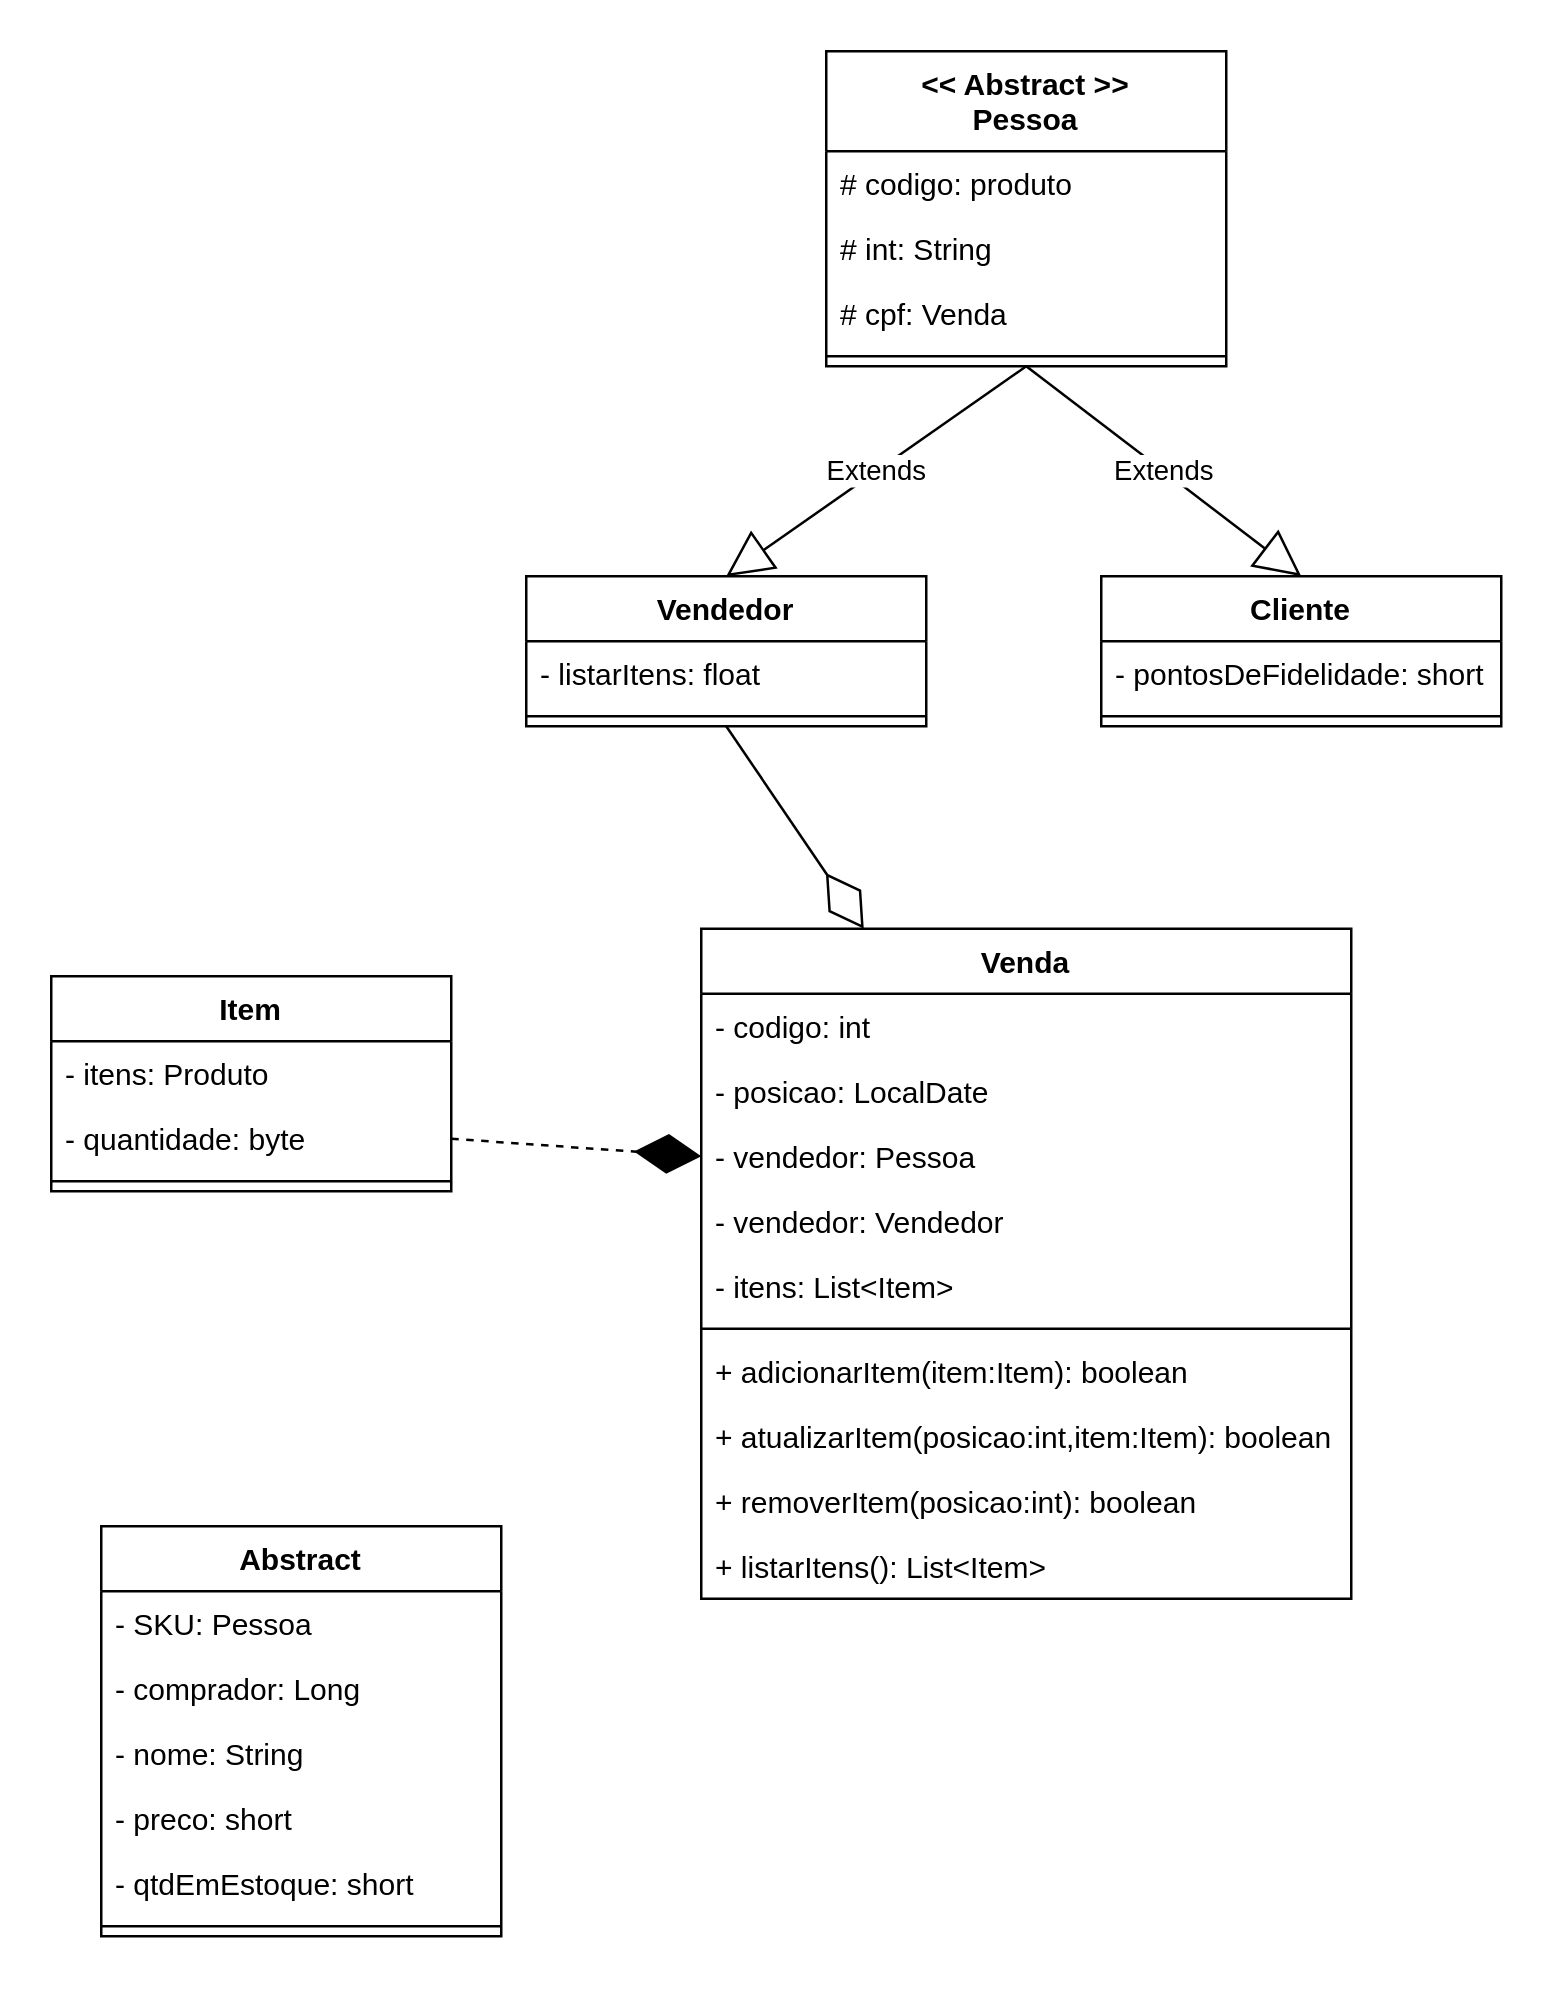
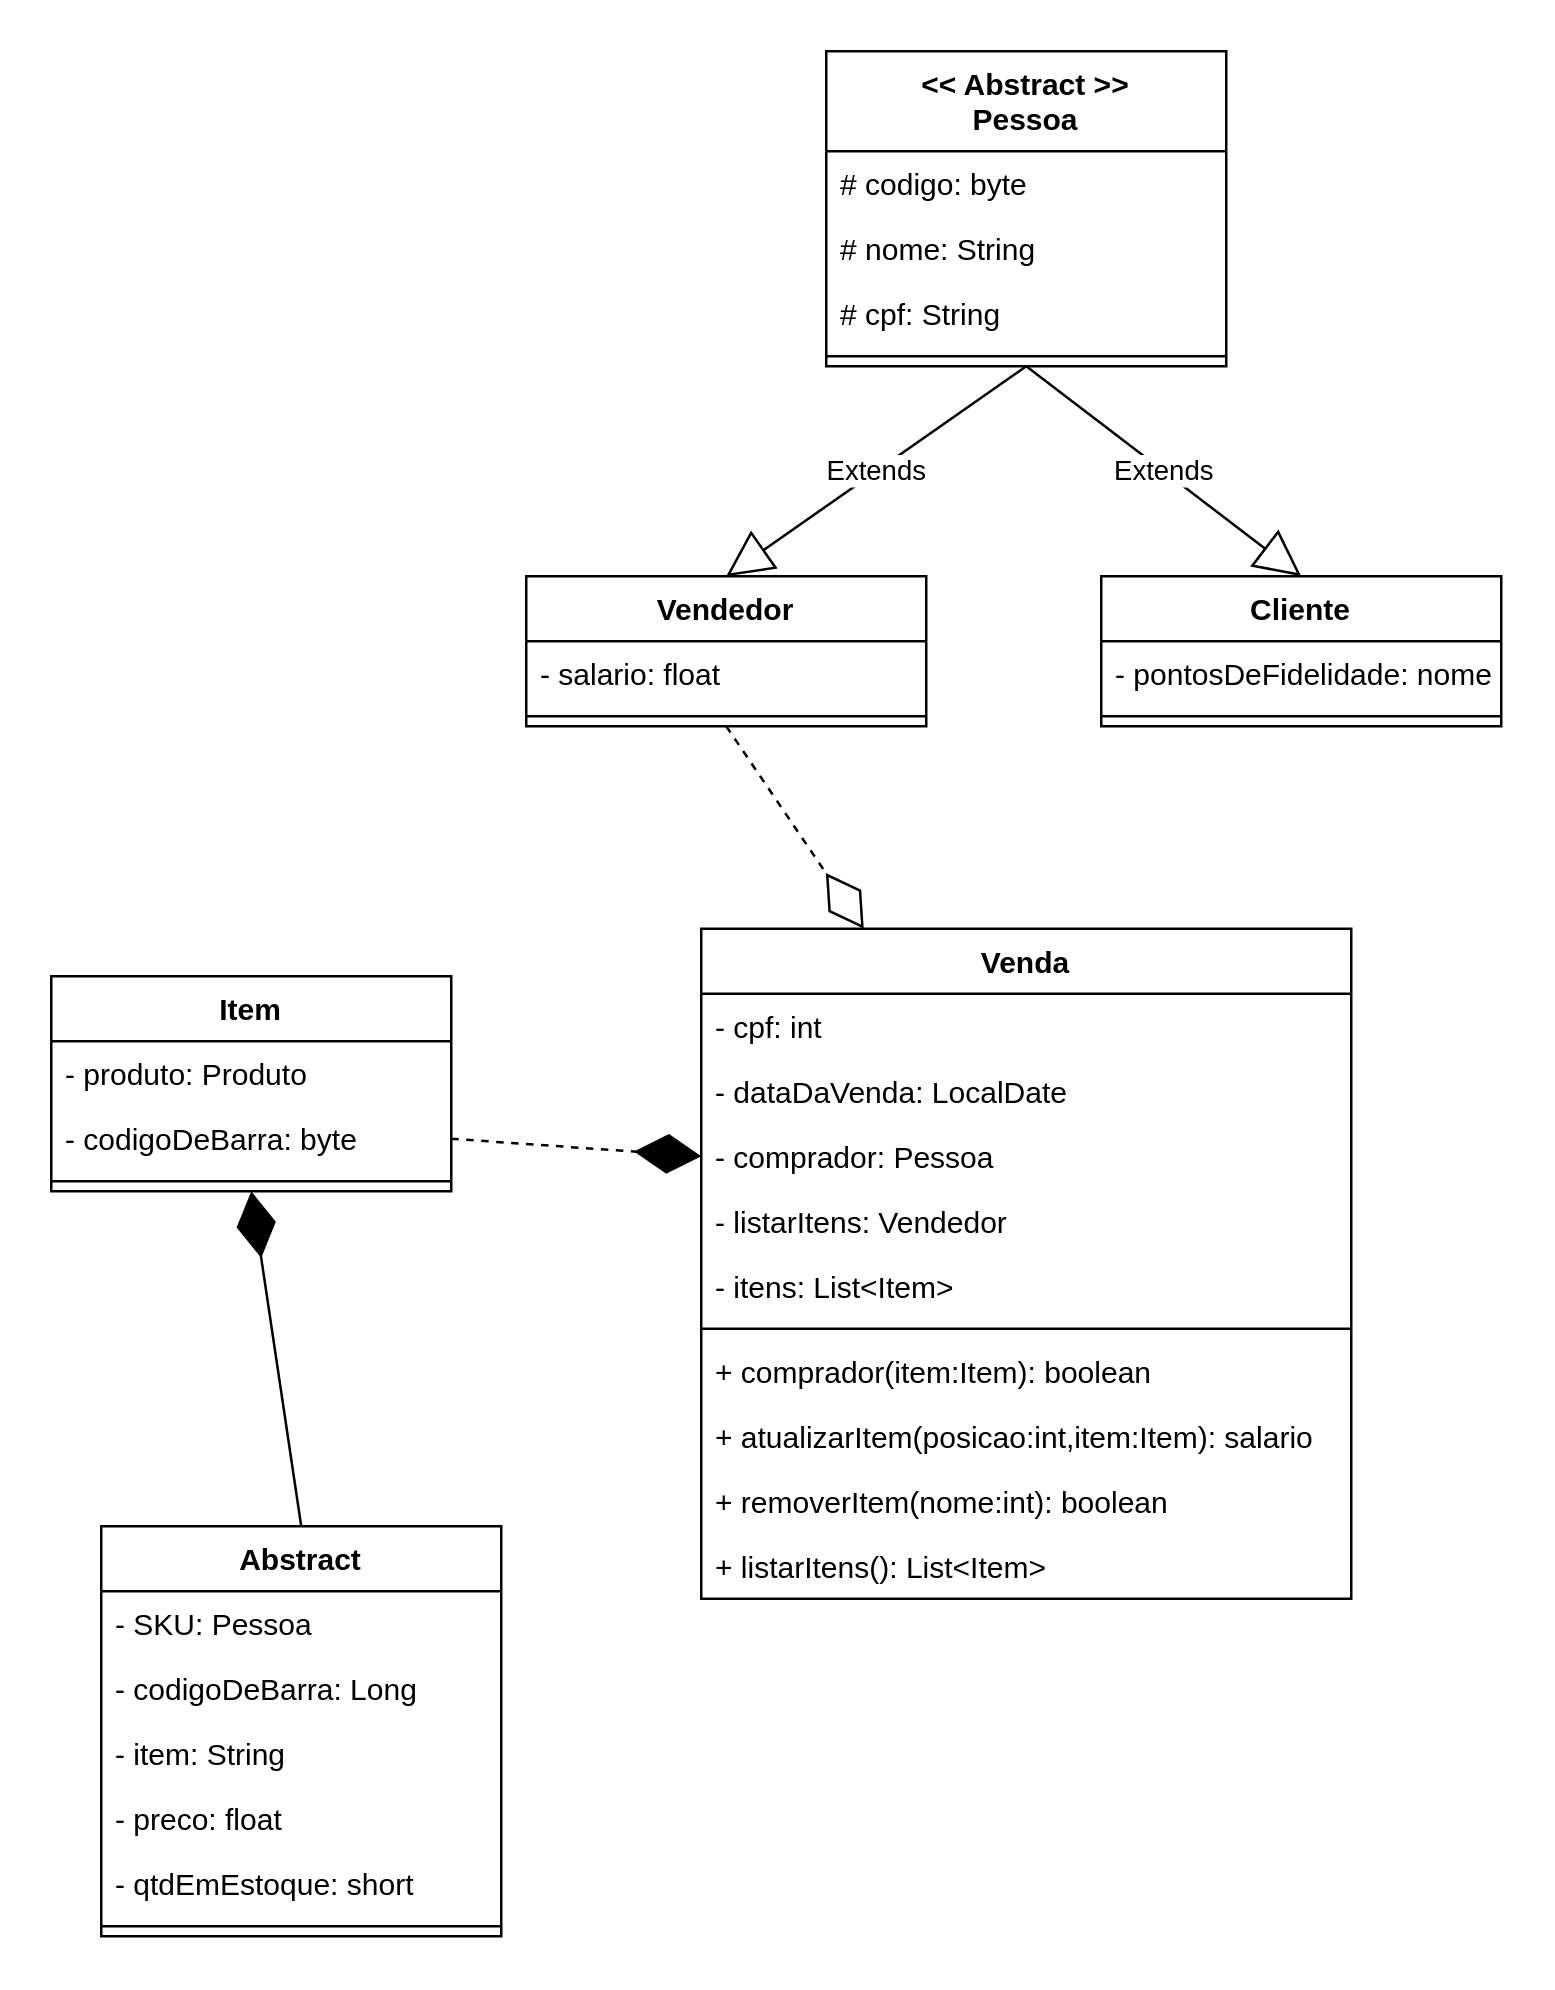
node "# codigo: produto": label "# codigo: produto" -> "# codigo: byte"
node "# int: String": label "# int: String" -> "# nome: String"
node "# cpf: Venda": label "# cpf: Venda" -> "# cpf: String"
node "- listarItens: float": label "- listarItens: float" -> "- salario: float"
node "- pontosDeFidelidade: short": label "- pontosDeFidelidade: short" -> "- pontosDeFidelidade: nome"
edge "Vendedor" -> "Venda": style solid -> dashed
node "- codigo: int": label "- codigo: int" -> "- cpf: int"
node "- itens: Produto": label "- itens: Produto" -> "- produto: Produto"
node "- posicao: LocalDate": label "- posicao: LocalDate" -> "- dataDaVenda: LocalDate"
node "- quantidade: byte": label "- quantidade: byte" -> "- codigoDeBarra: byte"
node "- vendedor: Pessoa": label "- vendedor: Pessoa" -> "- comprador: Pessoa"
node "- vendedor: Vendedor": label "- vendedor: Vendedor" -> "- listarItens: Vendedor"
node "+ adicionarItem(item:Item): boolean": label "+ adicionarItem(item:Item): boolean" -> "+ comprador(item:Item): boolean"
edge "Abstract" -> "Item": added
node "+ atualizarItem(posicao:int,item:Item): boolean": label "+ atualizarItem(posicao:int,item:Item): boolean" -> "+ atualizarItem(posicao:int,item:Item): salario"
node "+ removerItem(posicao:int): boolean": label "+ removerItem(posicao:int): boolean" -> "+ removerItem(nome:int): boolean"
node "- comprador: Long": label "- comprador: Long" -> "- codigoDeBarra: Long"
node "- nome: String": label "- nome: String" -> "- item: String"
node "- preco: short": label "- preco: short" -> "- preco: float"
